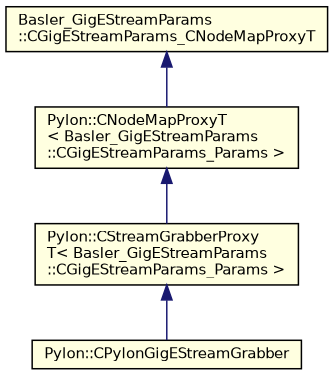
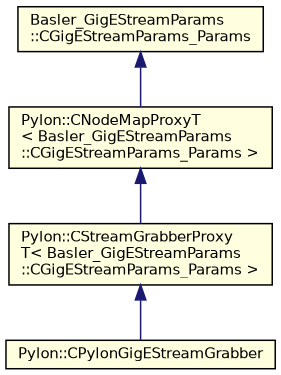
node "Basler_GigEStreamParams ::CGigEStreamParams_CNodeMapProxyT": label "Basler_GigEStreamParams ::CGigEStreamParams_CNodeMapProxyT" -> "Basler_GigEStreamParams ::CGigEStreamParams_Params"
